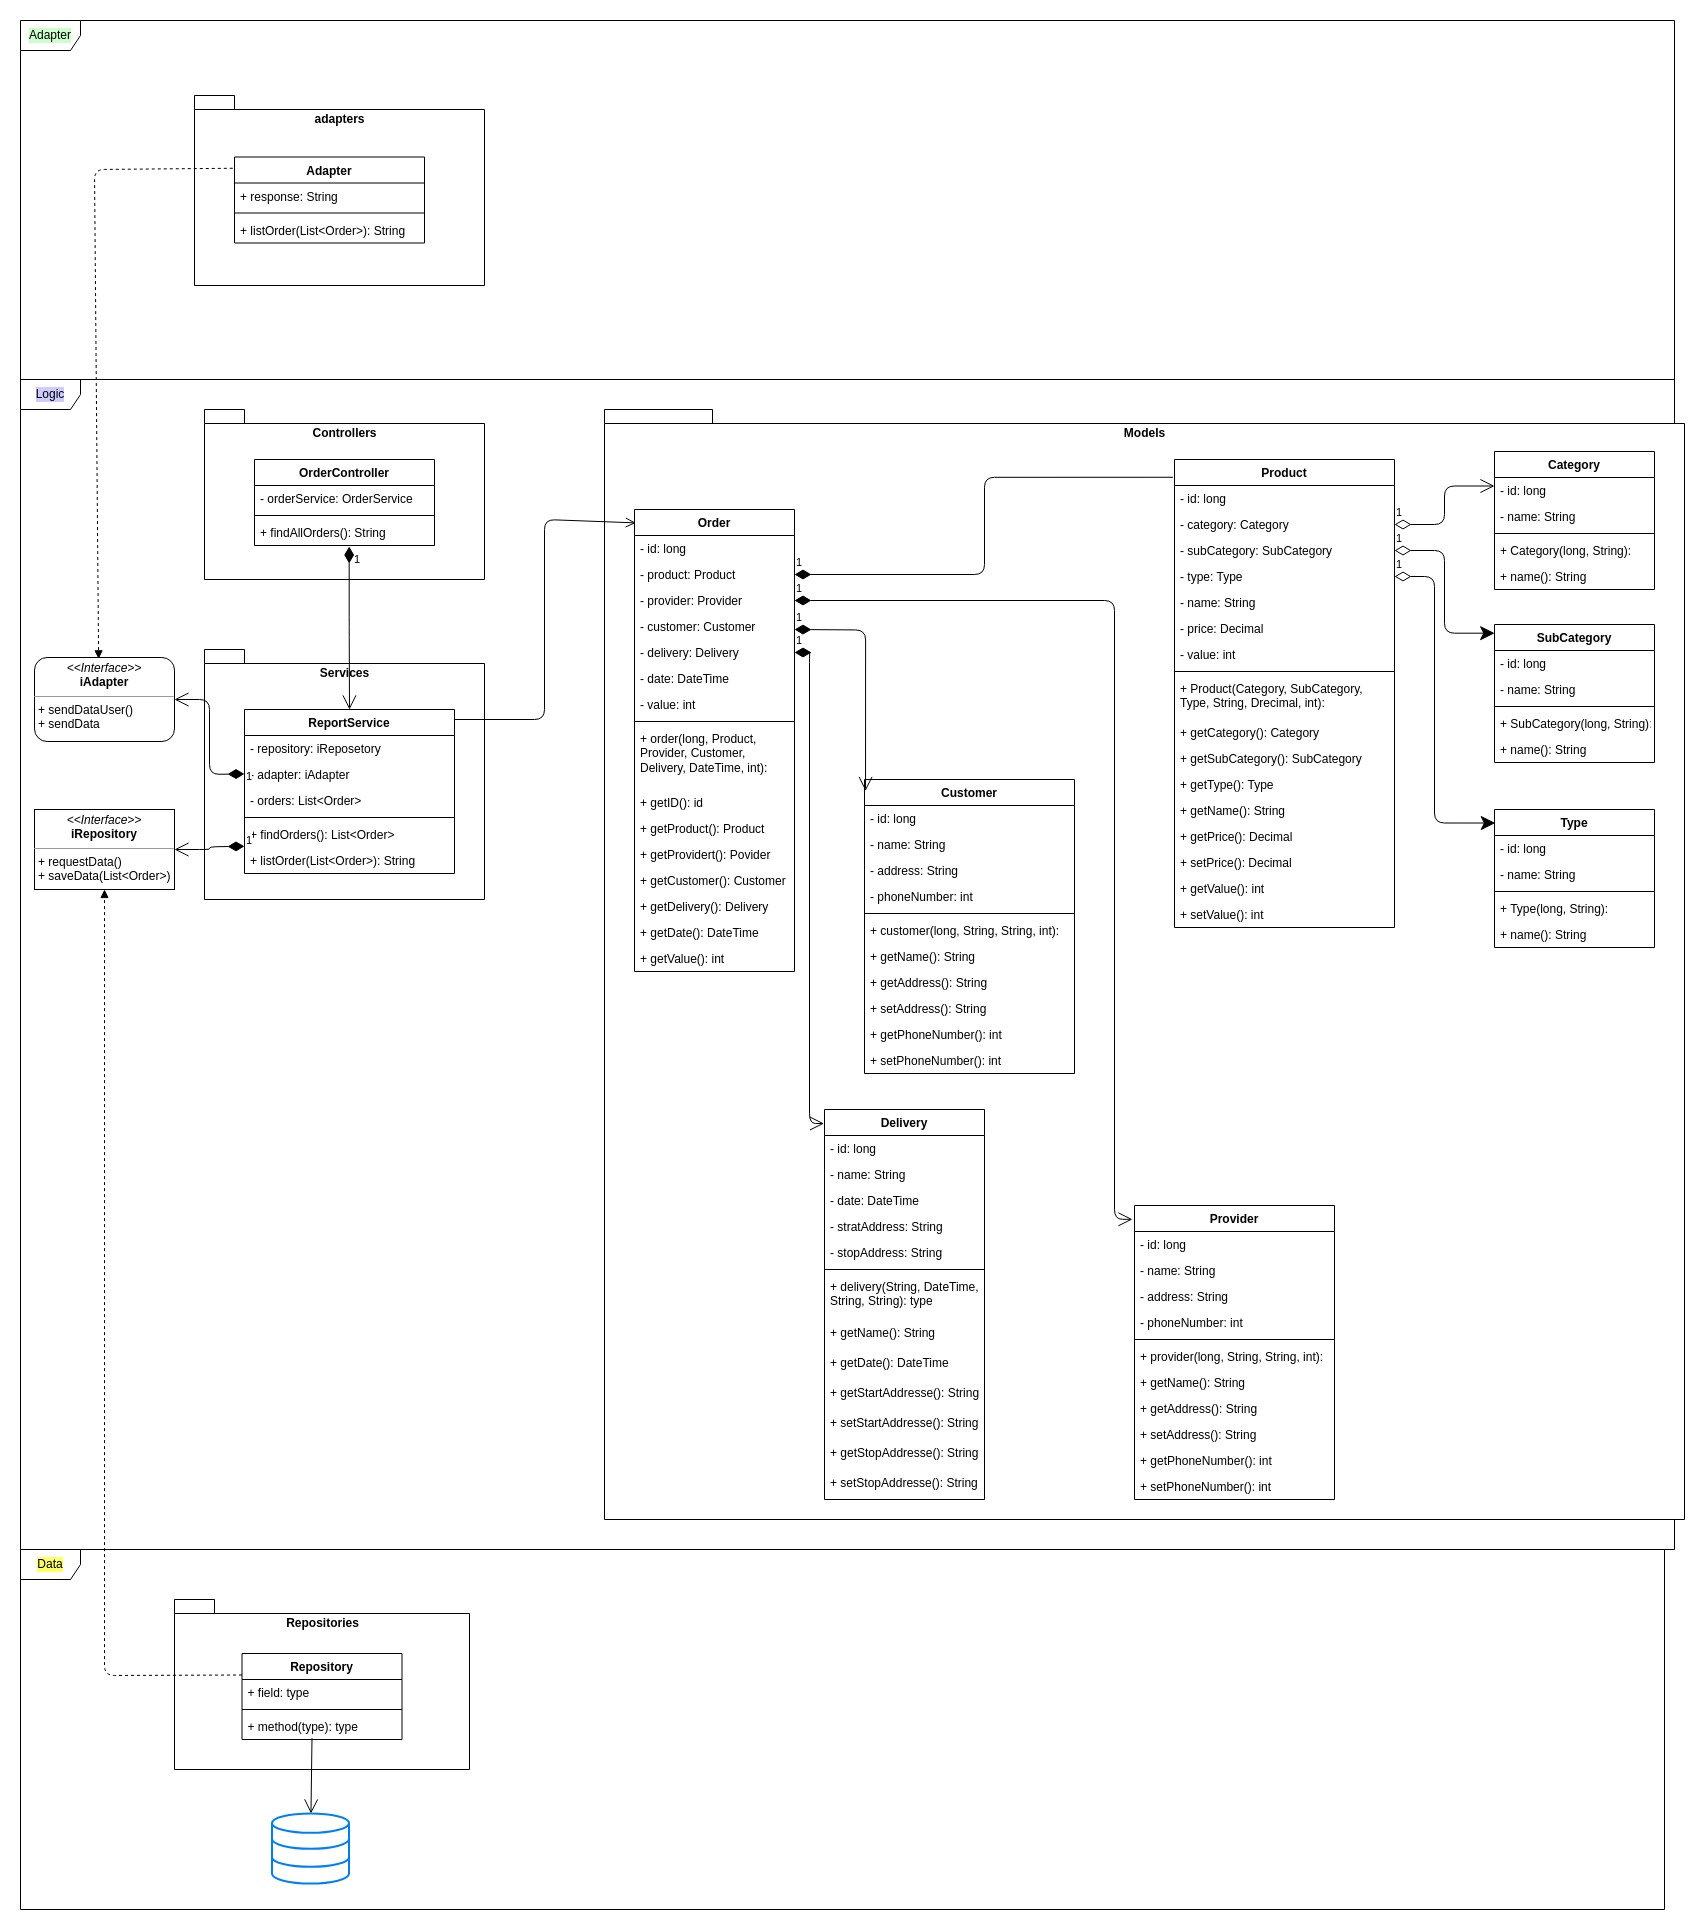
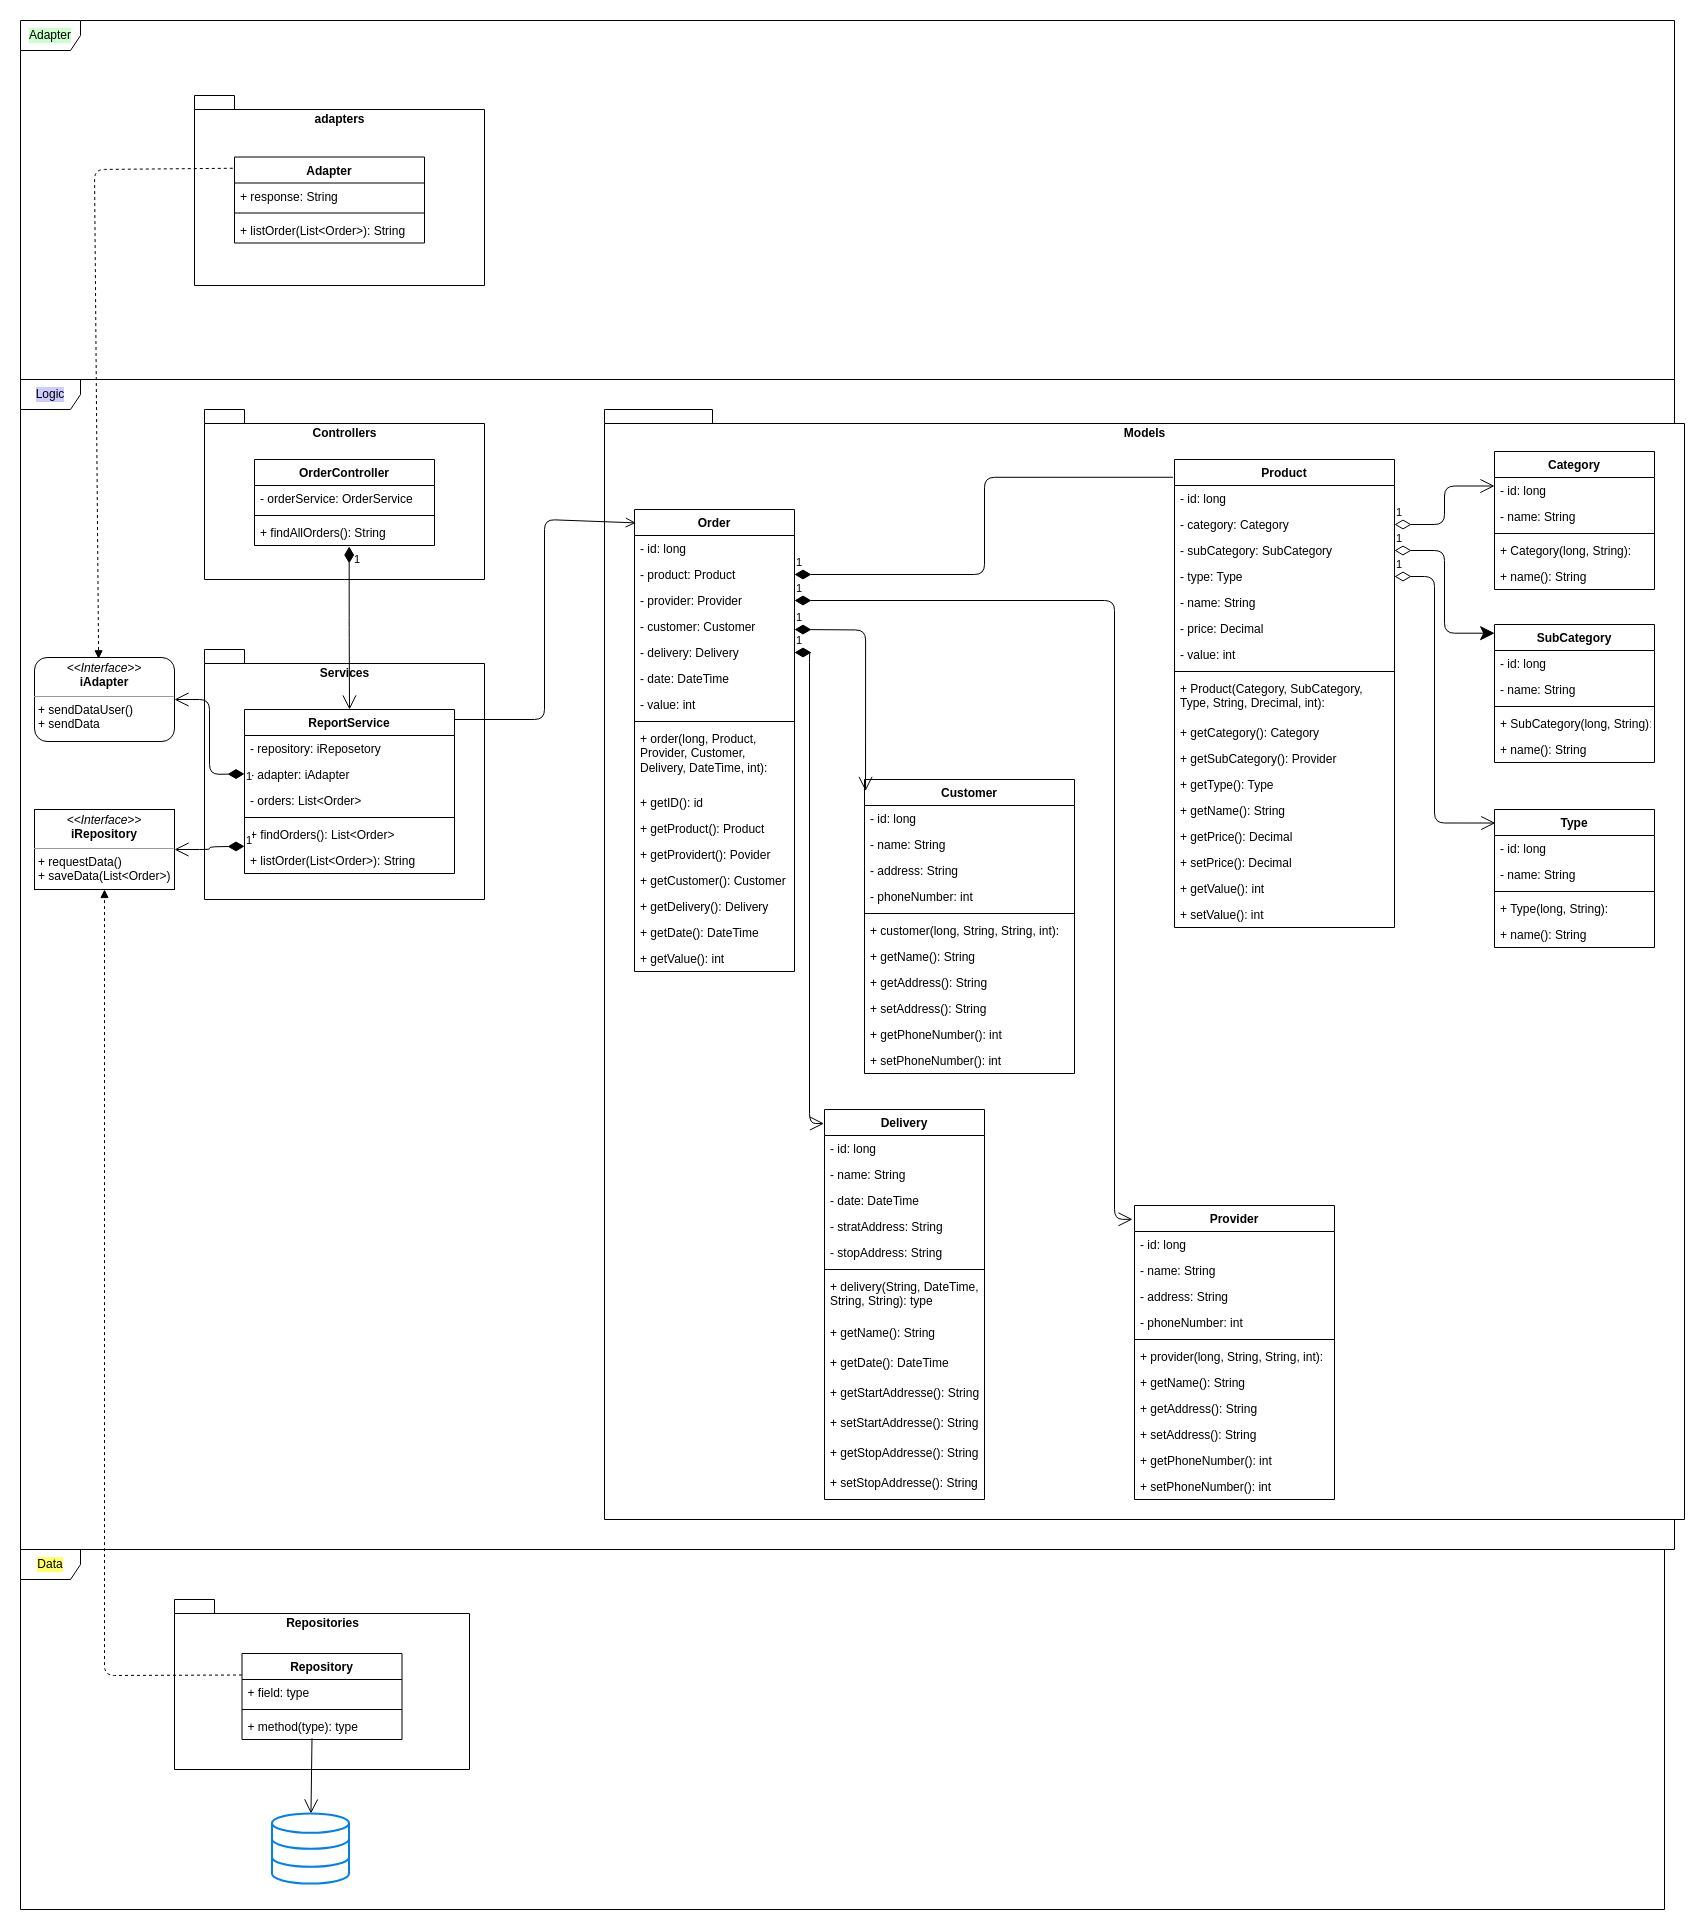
node "+ getSubCategory(): SubCategory": label "+ getSubCategory(): SubCategory" -> "+ getSubCategory(): Provider"
edge "- type: Type" -- "Type": arrowhead classic -> open
